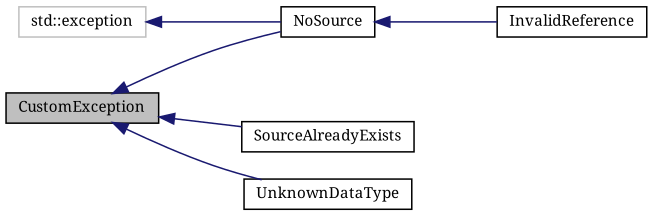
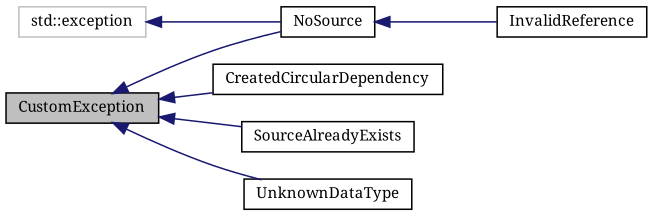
node "CreatedCircularDependency": added
